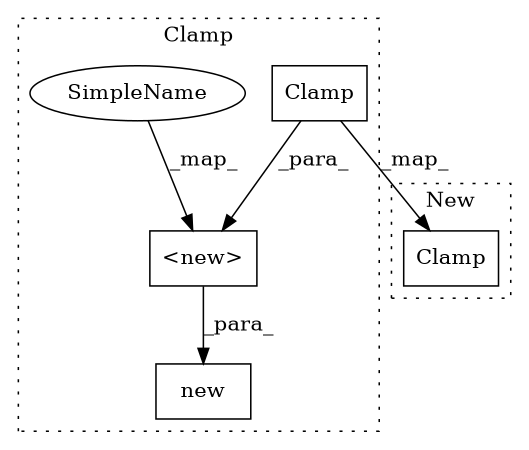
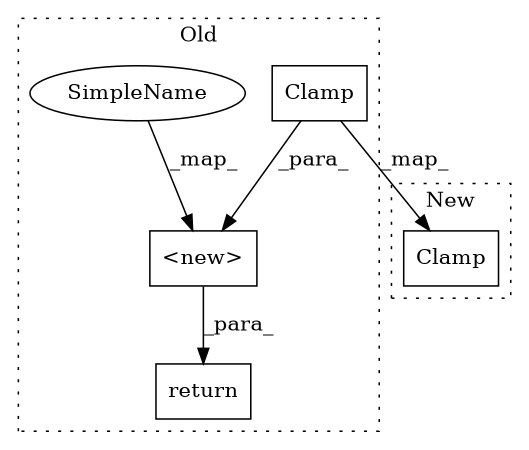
cluster "Clamp": label "Clamp" -> "Old"
node "new": label "new" -> "return"
